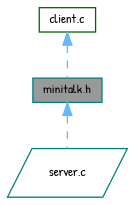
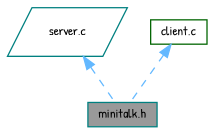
edge "server.c" -> "minitalk.h": reversed
